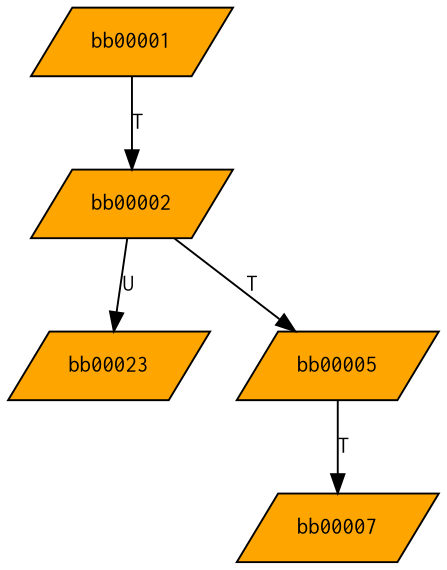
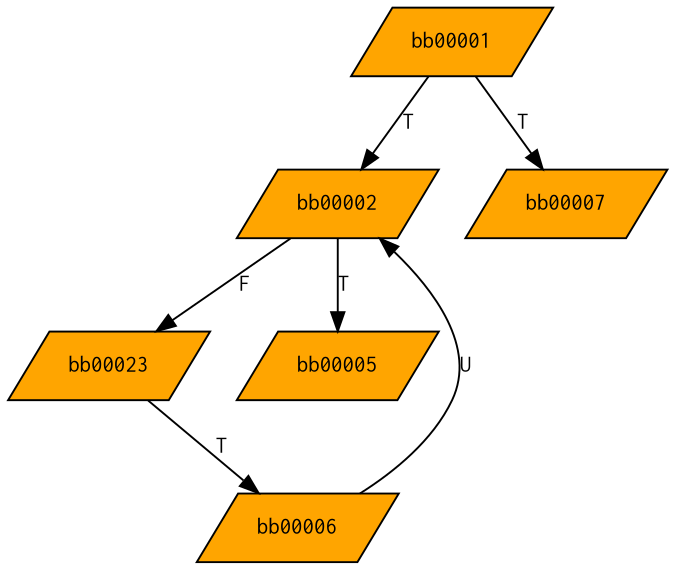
edge "bb00002" -> "bb00023": label "U" -> "F"
edge "bb00005" -> "bb00007": now "bb00001" -> "bb00007"
node "bb00006": added
